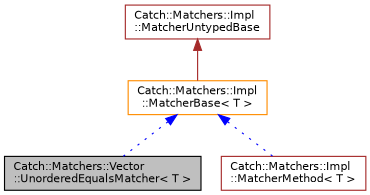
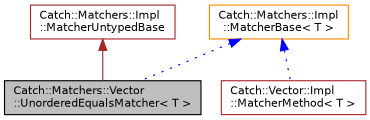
edge "Catch::Matchers::Impl ::MatcherBase< T >" -> "Catch::Matchers::Impl ::MatcherUntypedBase": now "Catch::Matchers::Vector ::UnorderedEqualsMatcher< T >" -> "Catch::Matchers::Impl ::MatcherUntypedBase"
node "Catch::Matchers::Impl ::MatcherMethod< T >": label "Catch::Matchers::Impl ::MatcherMethod< T >" -> "Catch::Vector::Impl ::MatcherMethod< T >"
